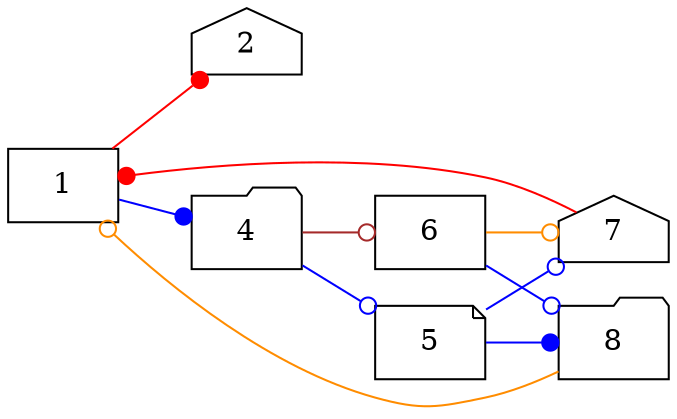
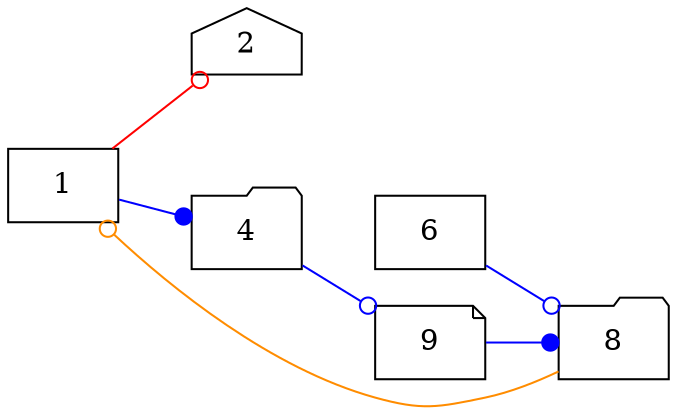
edge "1" -> "2": arrowhead dot -> odot
edge "4" -> "6": removed
node "7": removed
node "5": label "5" -> "9"
